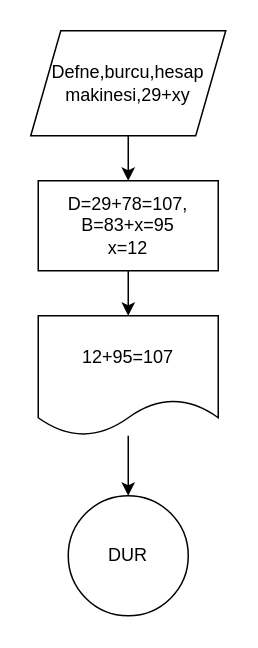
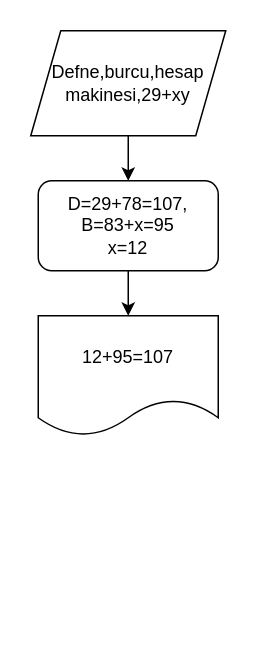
node "D=29+78=107, B=83+x=95 x=12": shape rectangle -> rounded rectangle
edge "12+95=107" -> "DUR": removed
node "DUR": removed
